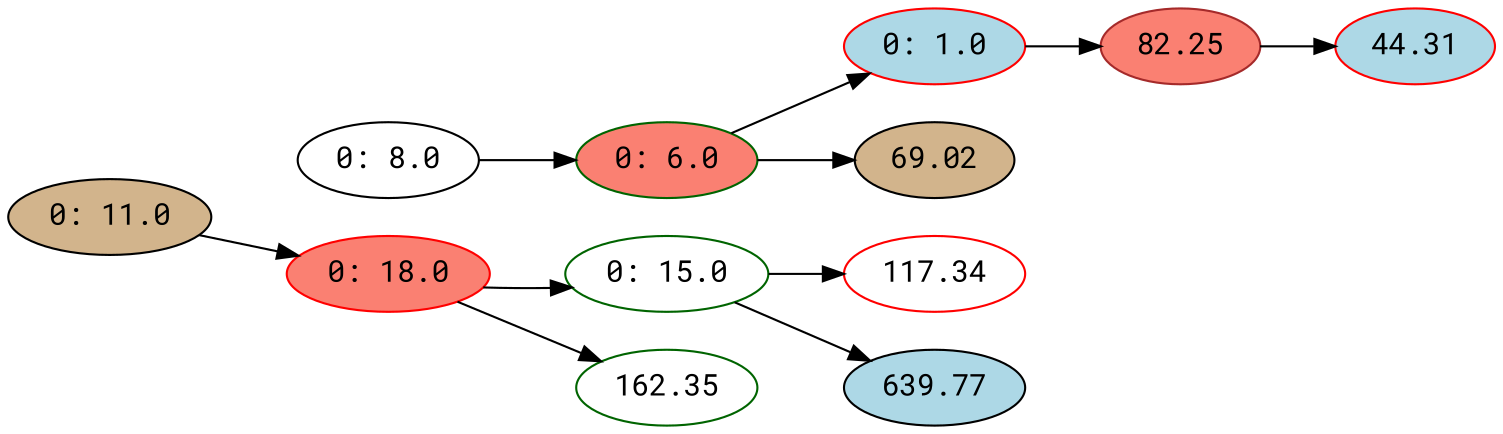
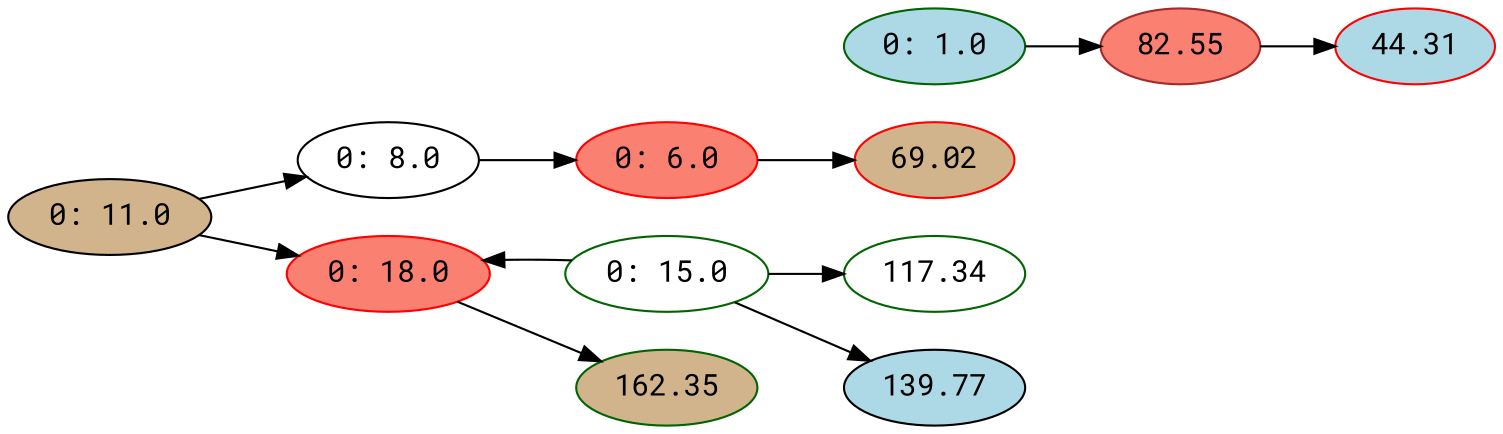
node "0: 1.0": color red -> darkgreen
node "82.25": label "82.25" -> "82.55"
edge "0: 6.0" -> "0: 1.0": removed
node "0: 6.0": color darkgreen -> red
node "69.02": color black -> red
edge "0: 11.0" -> "0: 8.0": added
node "117.34": color red -> darkgreen
edge "0: 18.0" -> "0: 15.0": reversed
node "162.35": fillcolor white -> tan
node "639.77": label "639.77" -> "139.77"
